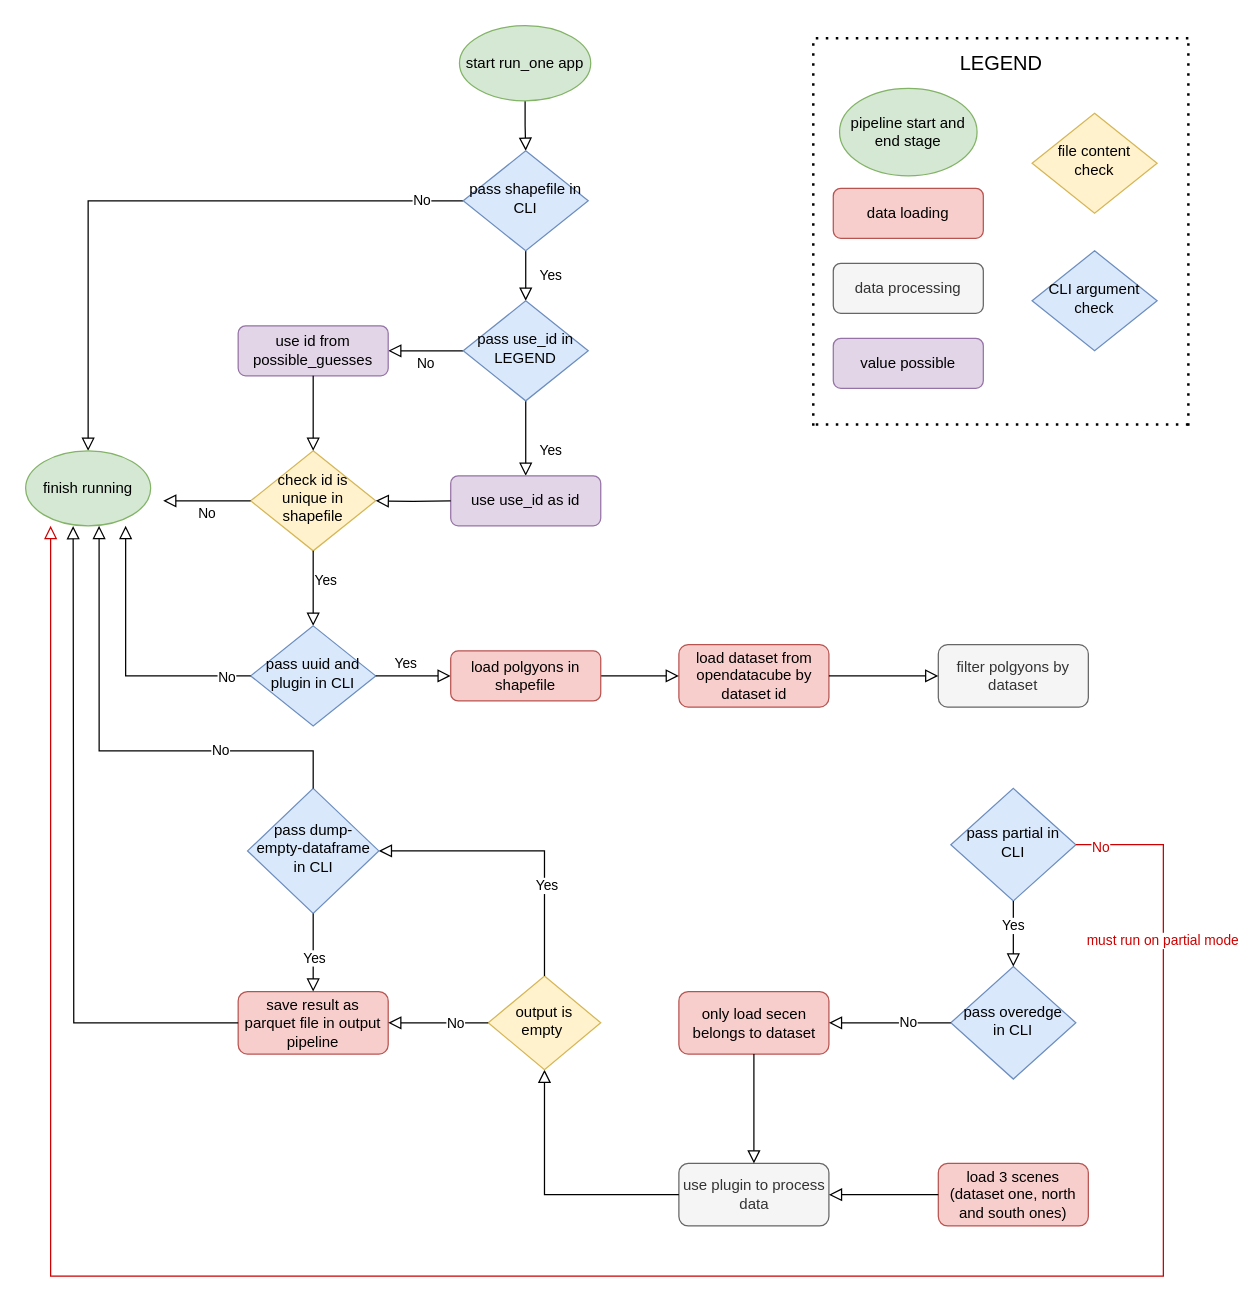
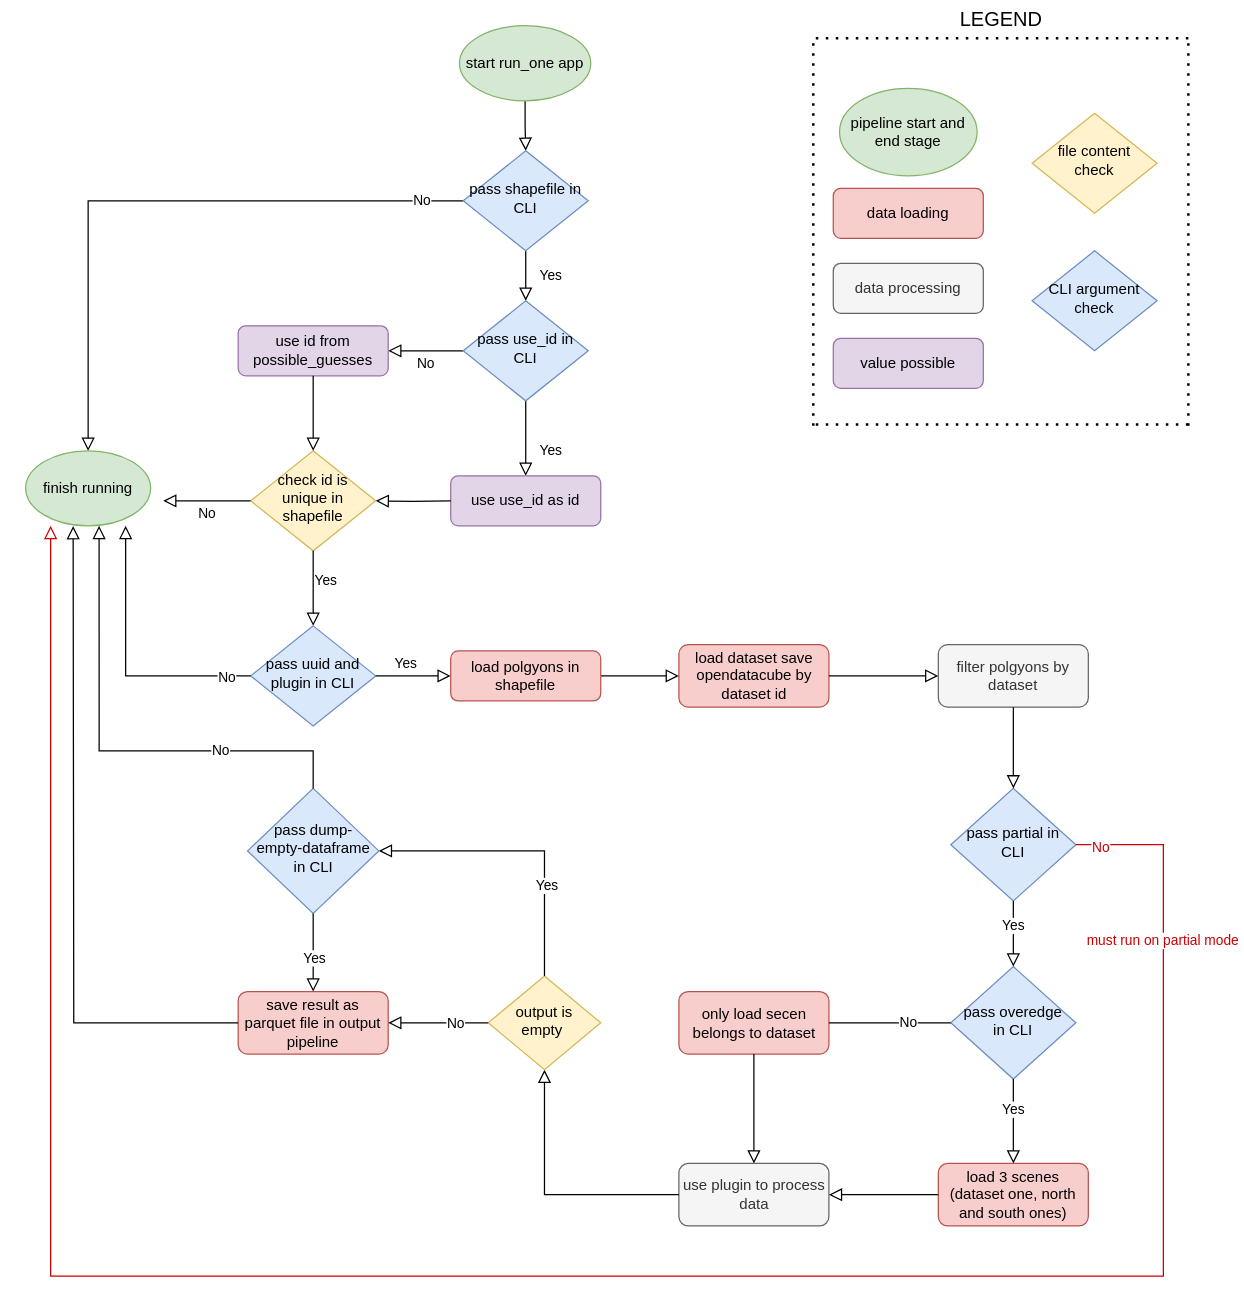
node "LEGEND": moved (1001, 63) -> (1001, 19)
node "pass use_id in LEGEND": label "pass use_id in LEGEND" -> "pass use_id in CLI"
node "load dataset from opendatacube by dataset id": label "load dataset from opendatacube by dataset id" -> "load dataset save opendatacube by dataset id"
edge "filter polgyons by dataset" -> "pass partial in CLI": added
edge "pass overedge in CLI" -> "only load secen belongs to dataset": arrowhead block -> none
edge "pass overedge in CLI" -> "load 3 scenes (dataset one, north and south ones)": added, label "Yes"
